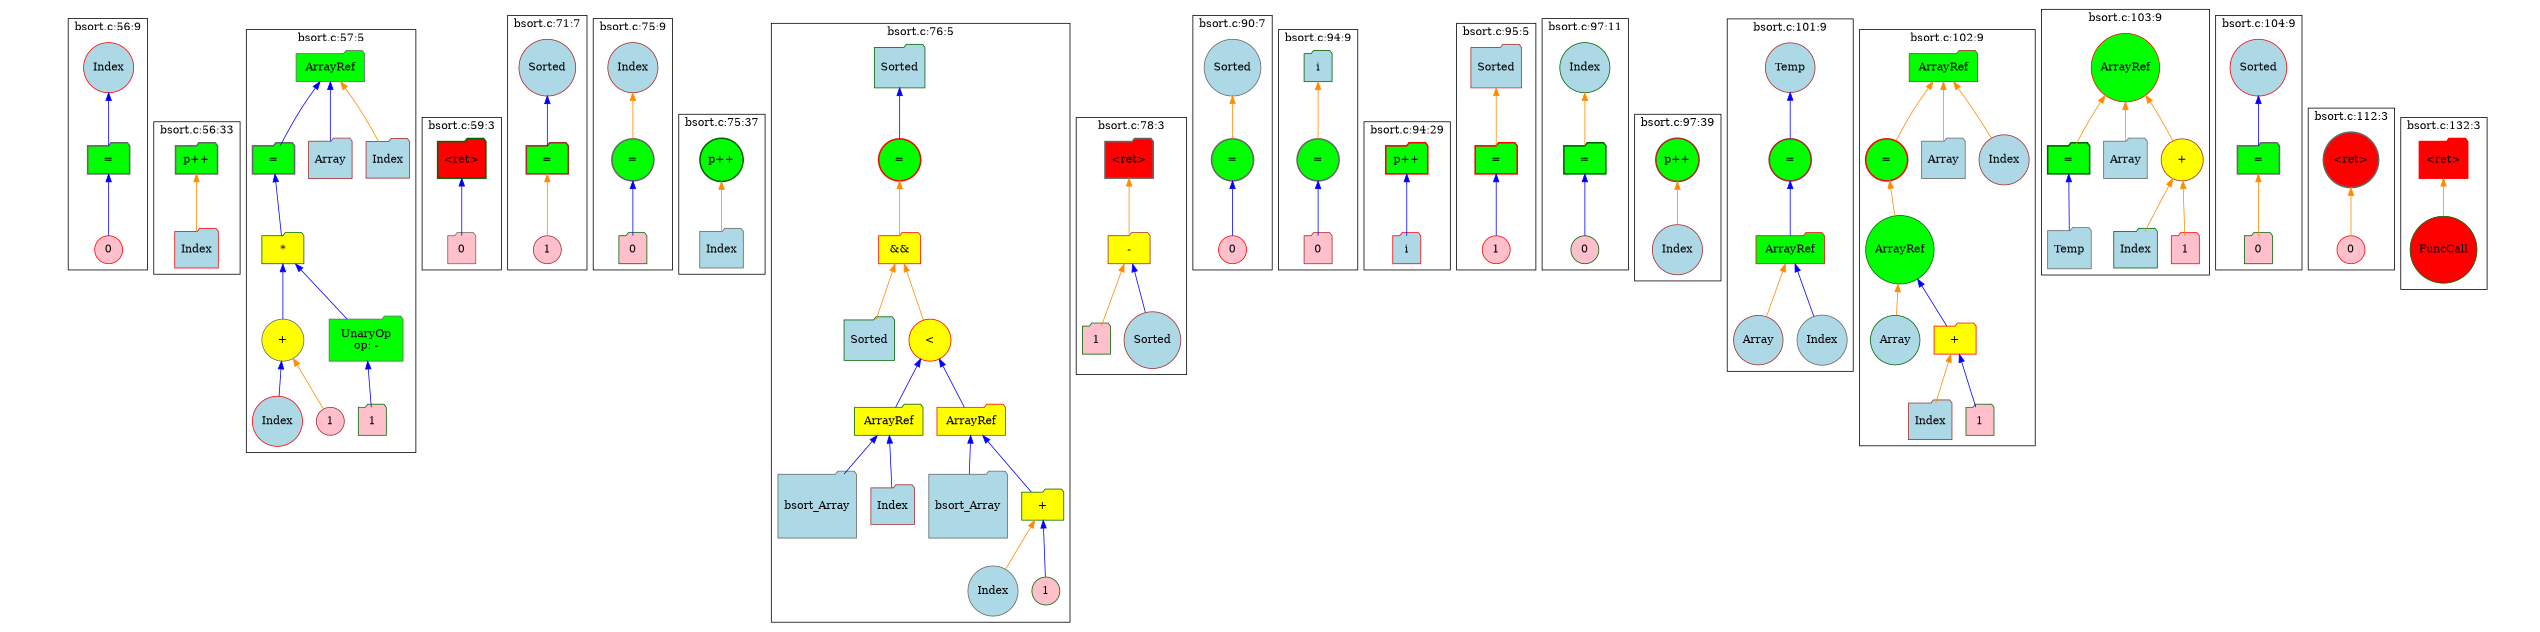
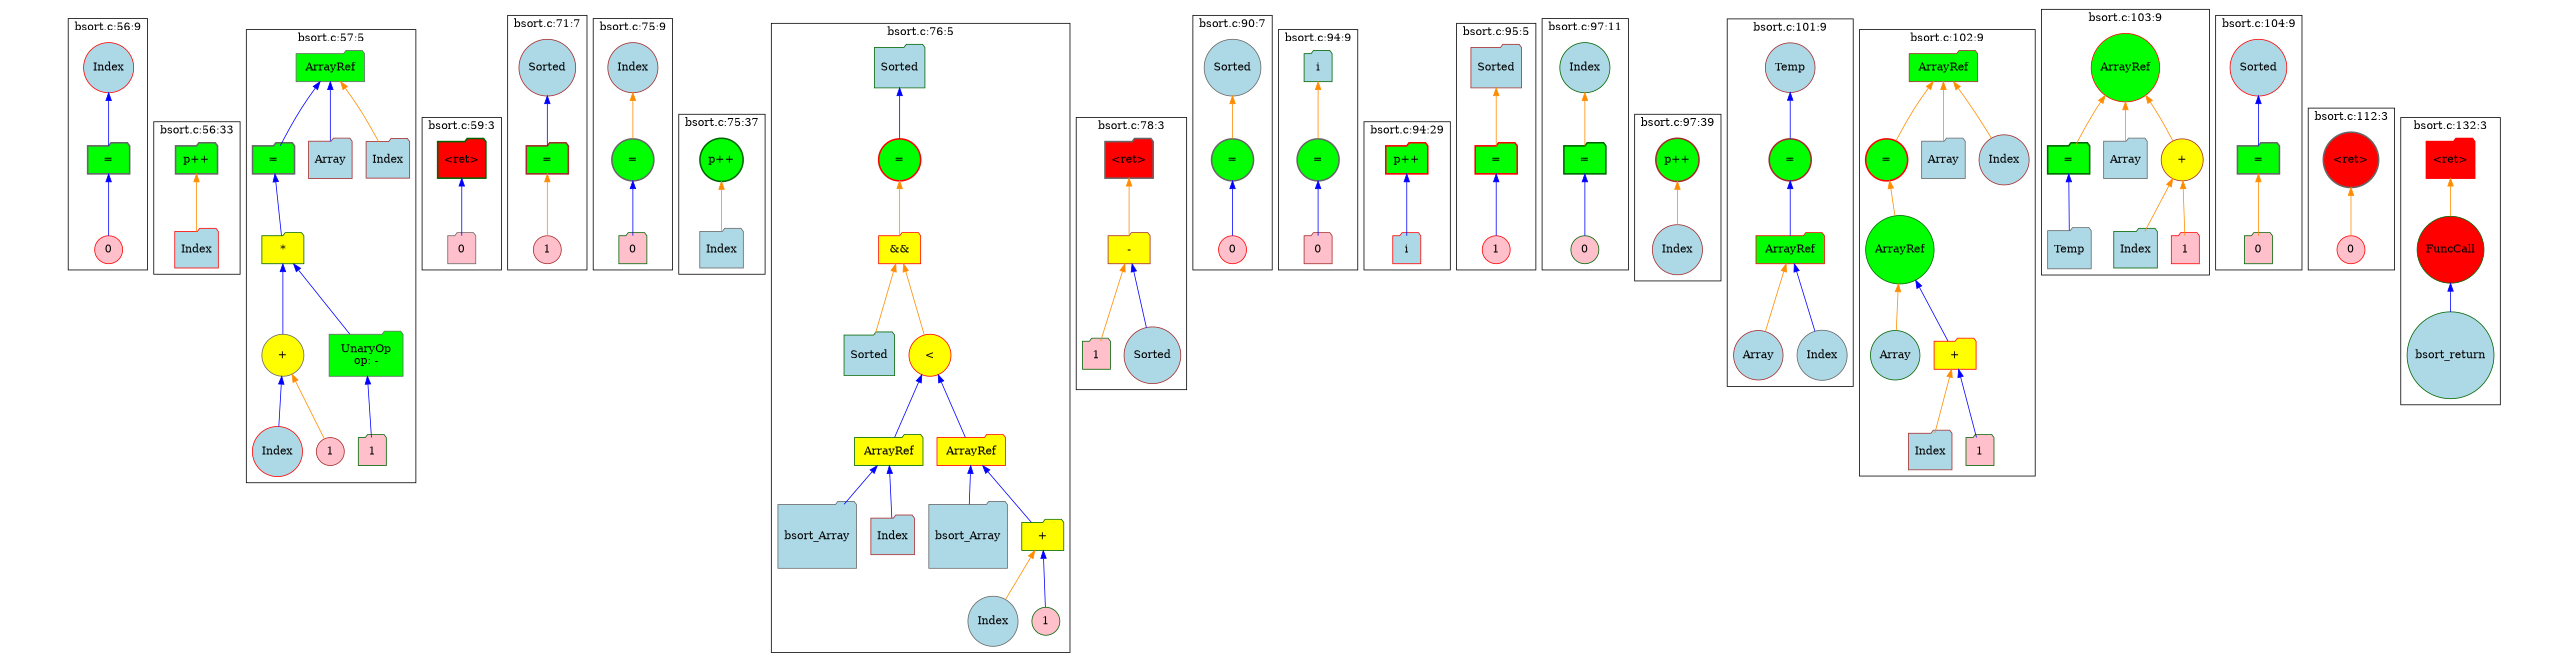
node "bsort_return": added
